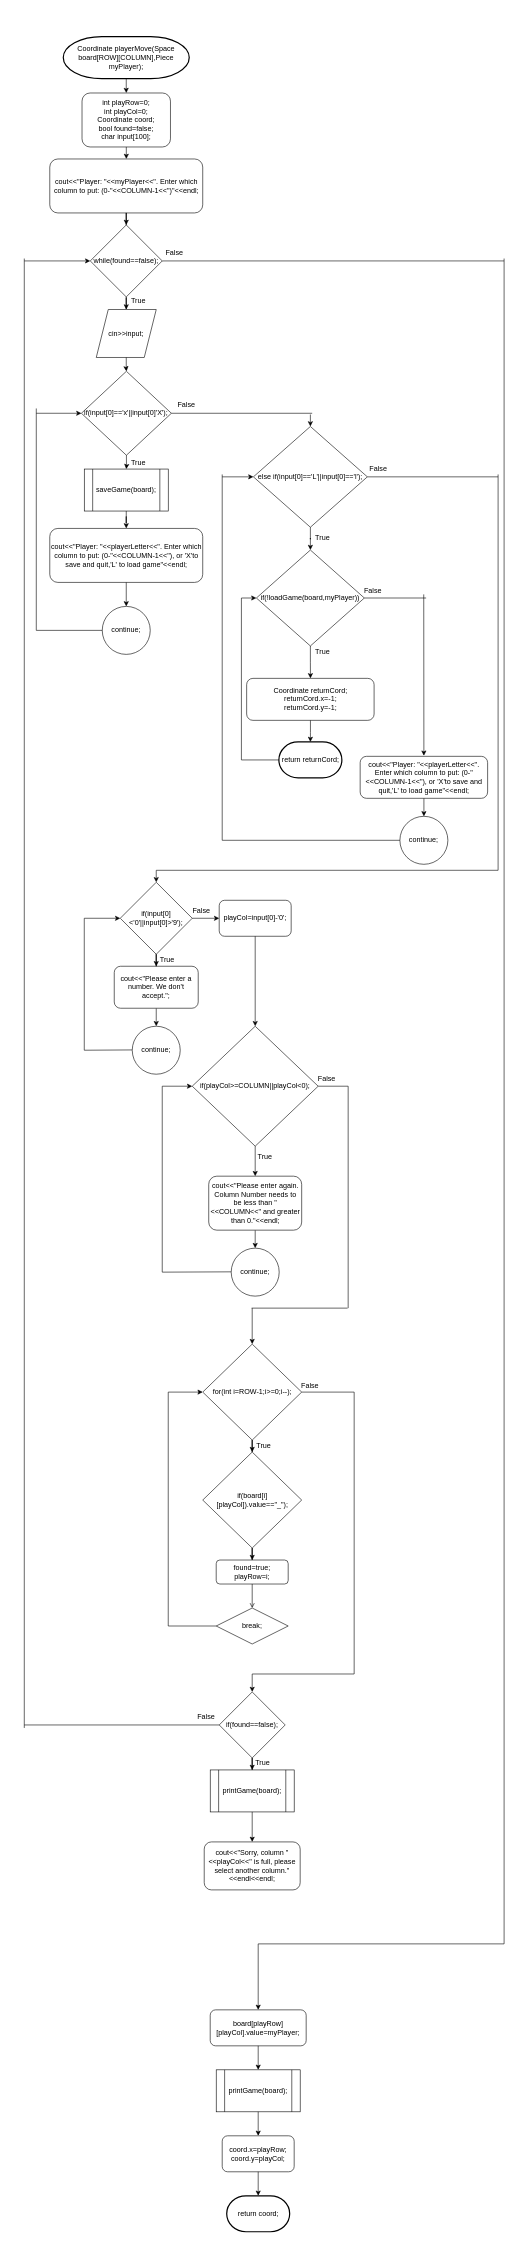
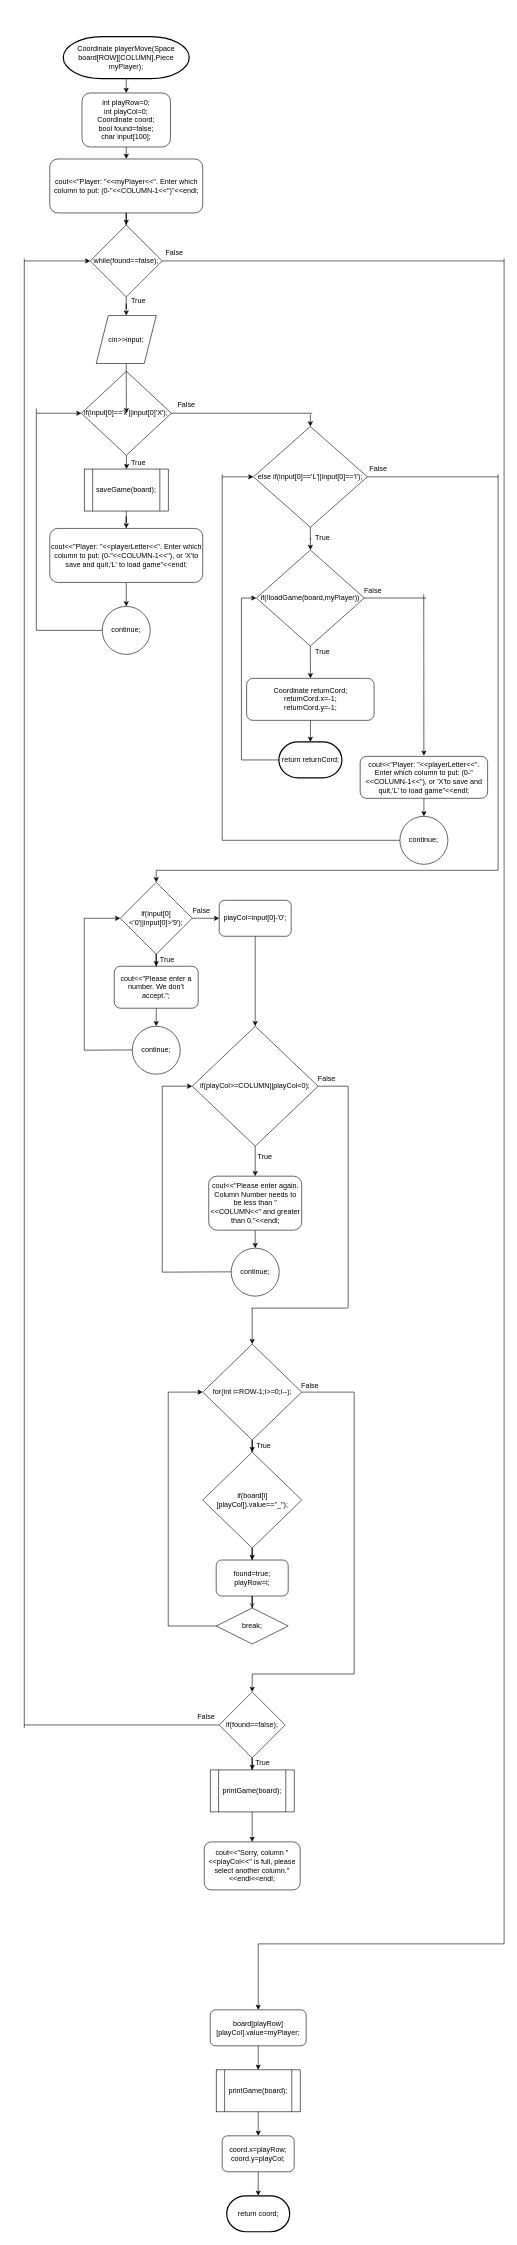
node "cin>>input;": moved (126, 333) -> (126, 339)
node "found=true; playRow=i;": size 72x24 -> 72x36
